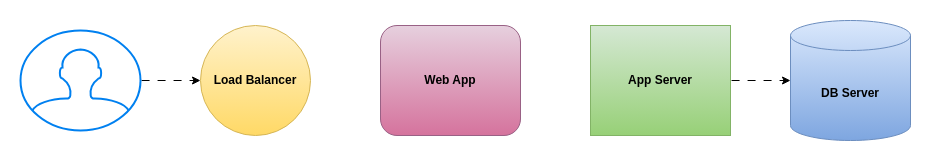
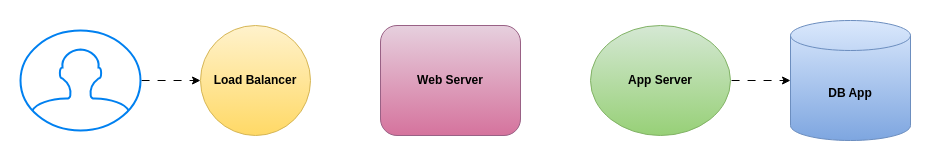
node "Web App": label "Web App" -> "Web Server"
node "App Server": shape rectangle -> ellipse
node "DB Server": label "DB Server" -> "DB App"
